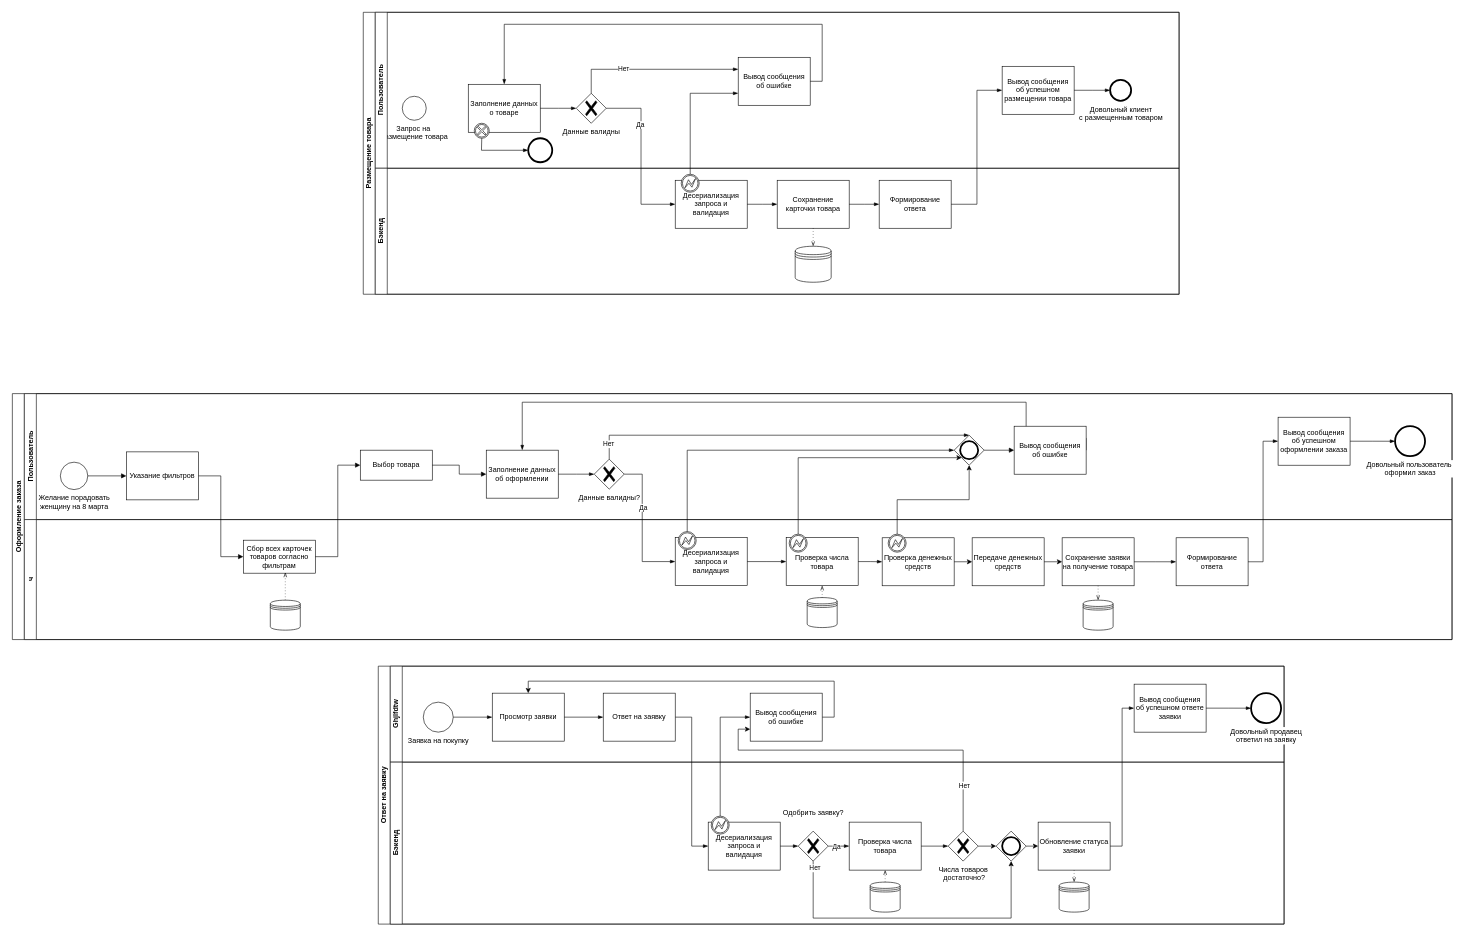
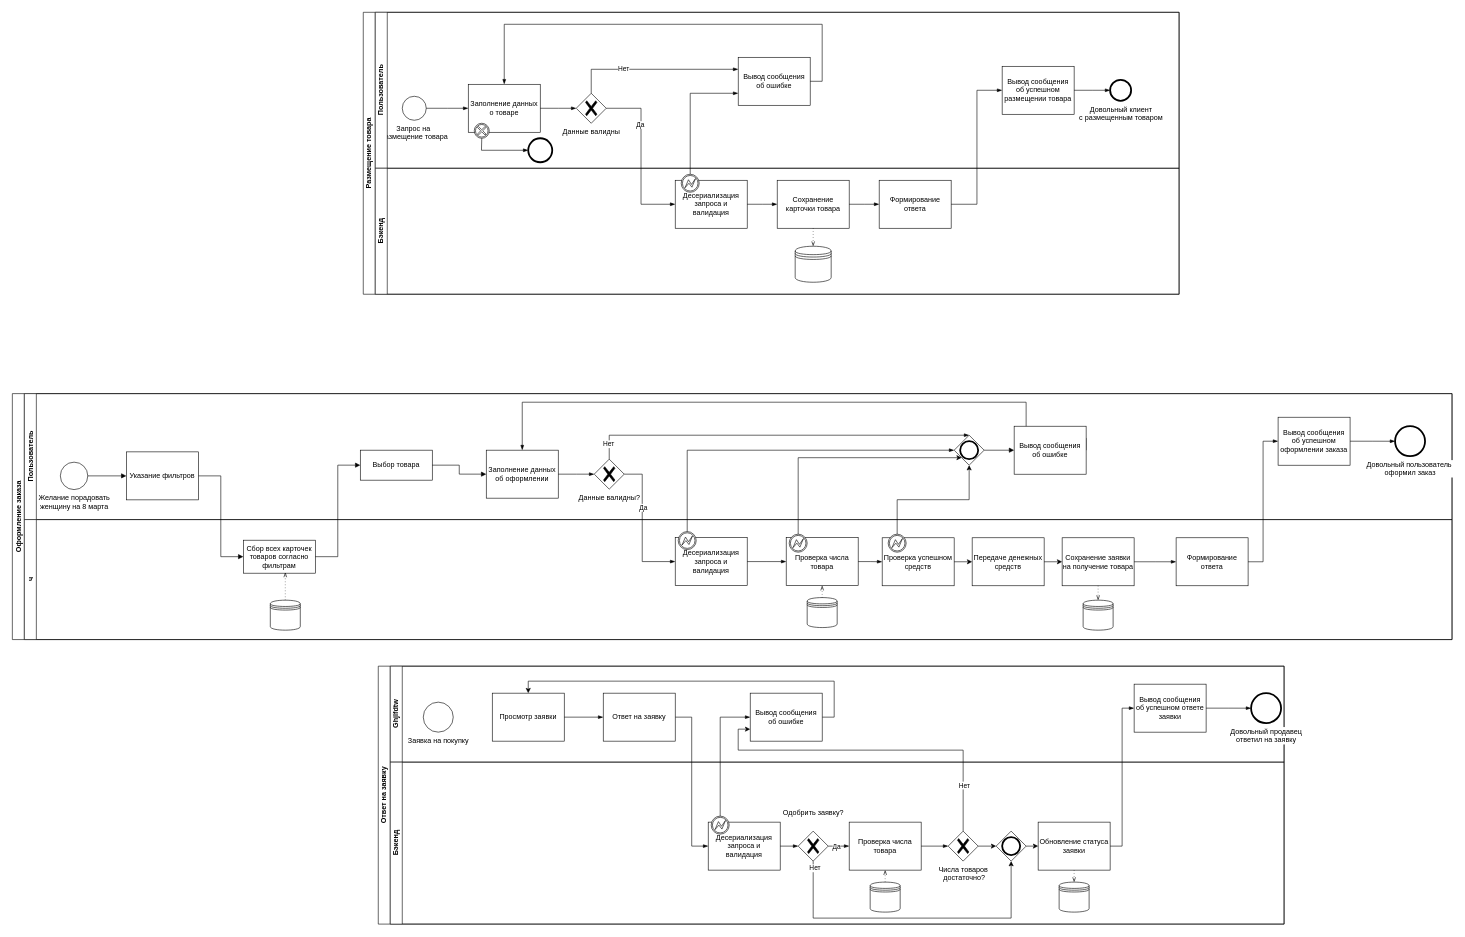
edge "Запрос на размещение товара" -> "Заполнение данных о товаре": added
node "Проверка денежных средств": label "Проверка денежных средств" -> "Проверка успешном средств"
edge "Заявка на покупку" -> "Просмотр заявки": removed
